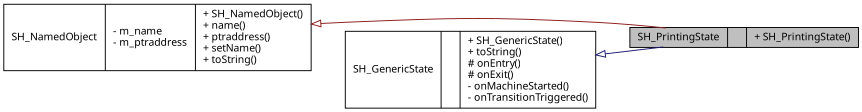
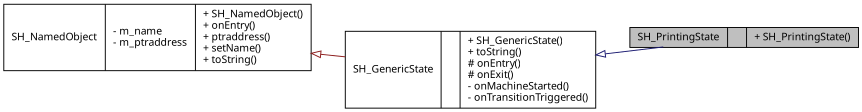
edge "SH_PrintingState" -> "SH_NamedObject": now "SH_GenericState" -> "SH_NamedObject"
node "SH_NamedObject": text "+ name()" -> "+ onEntry()"
